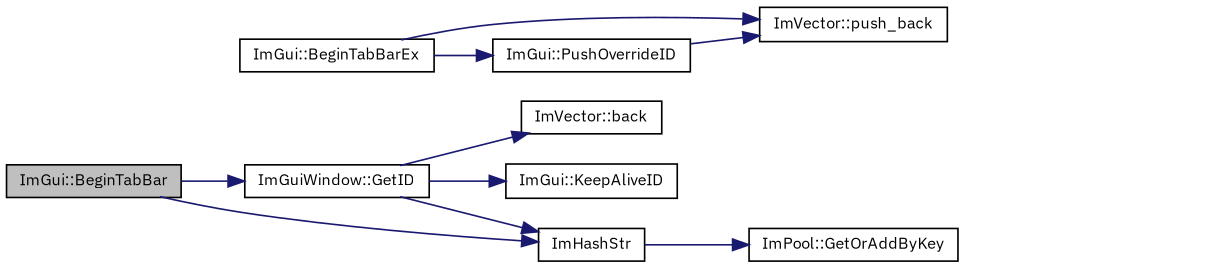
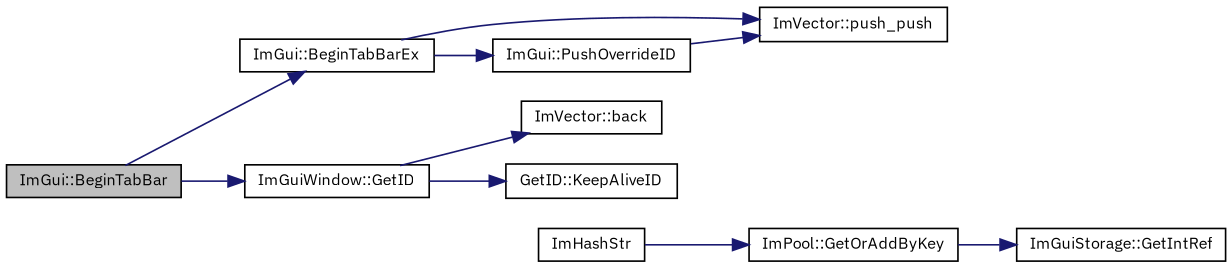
node "ImVector::push_back": label "ImVector::push_back" -> "ImVector::push_push"
node "ImGui::KeepAliveID": label "ImGui::KeepAliveID" -> "GetID::KeepAliveID"
edge "ImGuiWindow::GetID" -> "ImHashStr": removed
edge "ImGui::BeginTabBar" -> "ImHashStr": now "ImGui::BeginTabBar" -> "ImGui::BeginTabBarEx"
node "ImGuiStorage::GetIntRef": added
